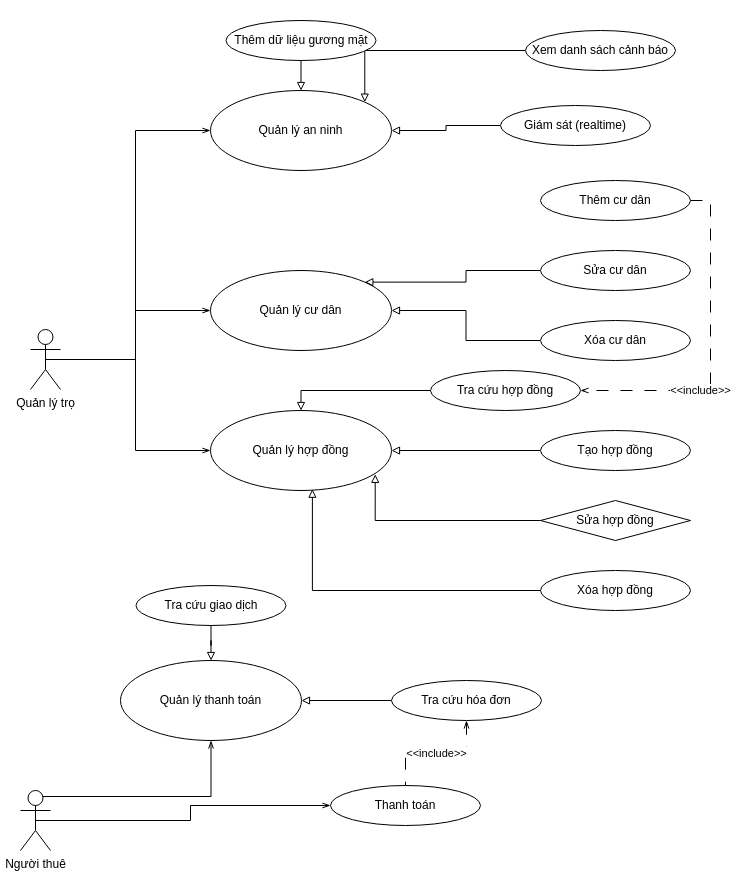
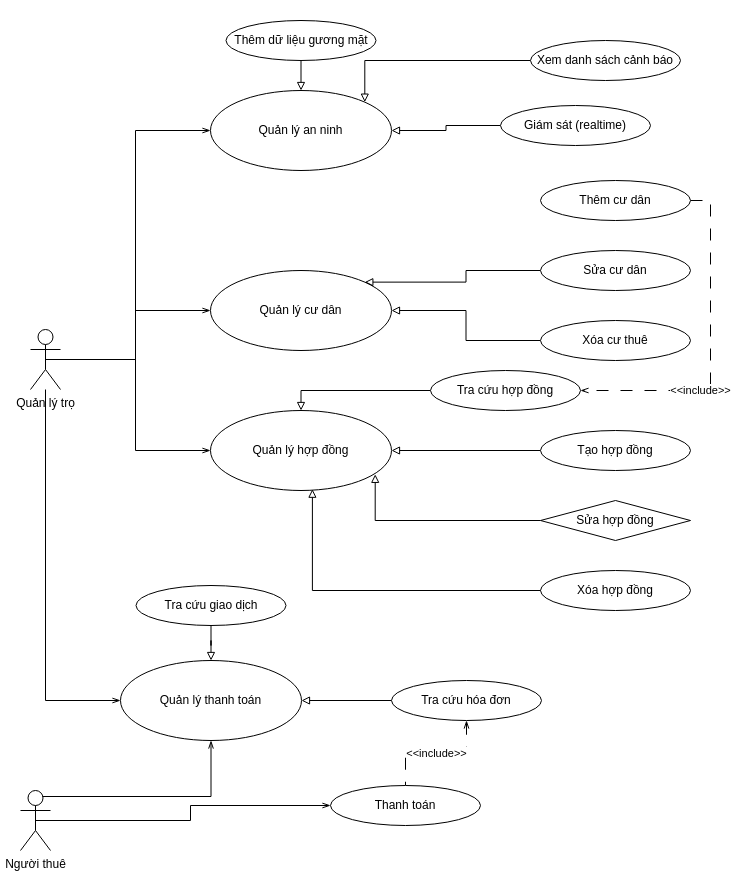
node "Xem danh sách cảnh báo": moved (601, 51) -> (606, 61)
node "Xóa cư dân": label "Xóa cư dân" -> "Xóa cư thuê"
edge "Quản lý trọ" -> "Quản lý thanh toán": added
